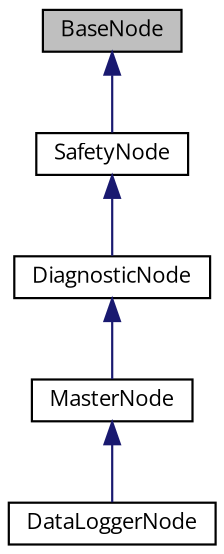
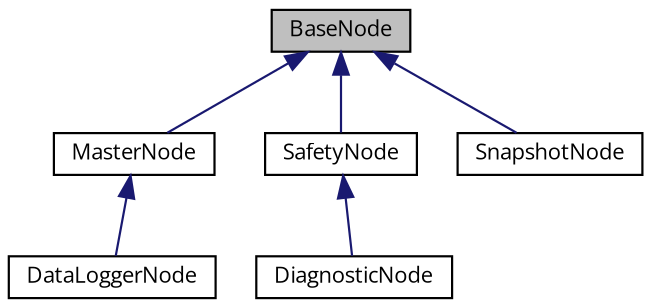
node "SnapshotNode": added
edge "MasterNode" -> "DiagnosticNode": now "MasterNode" -> "BaseNode"
